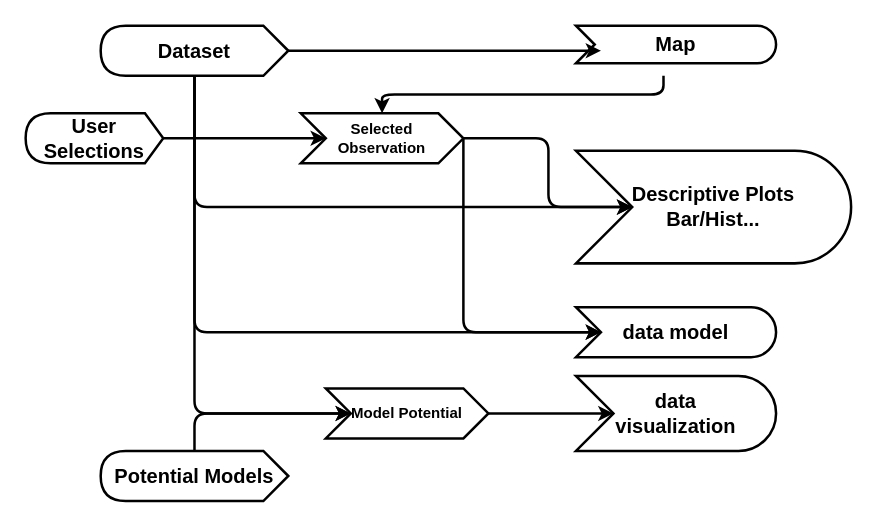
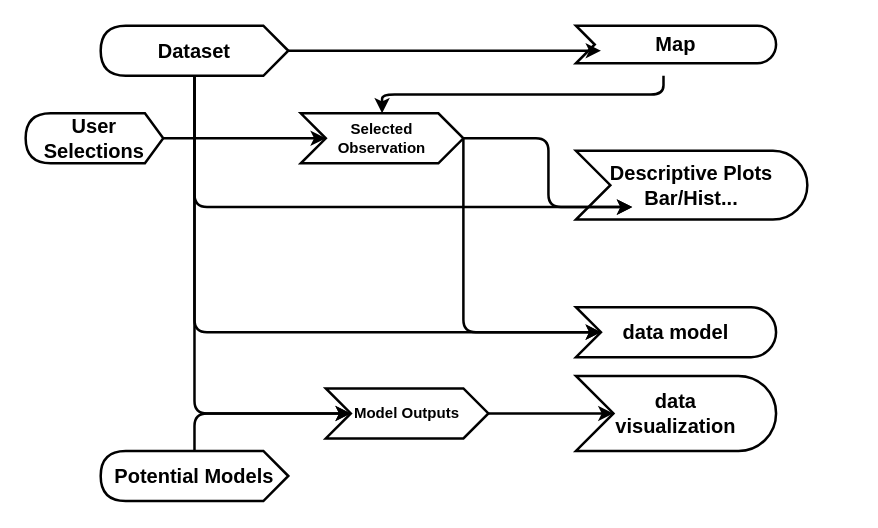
node "Descriptive Plots Bar/Hist...": size 275x113 -> 231x69
node "Model Potential": label "Model Potential" -> "Model Outputs"
